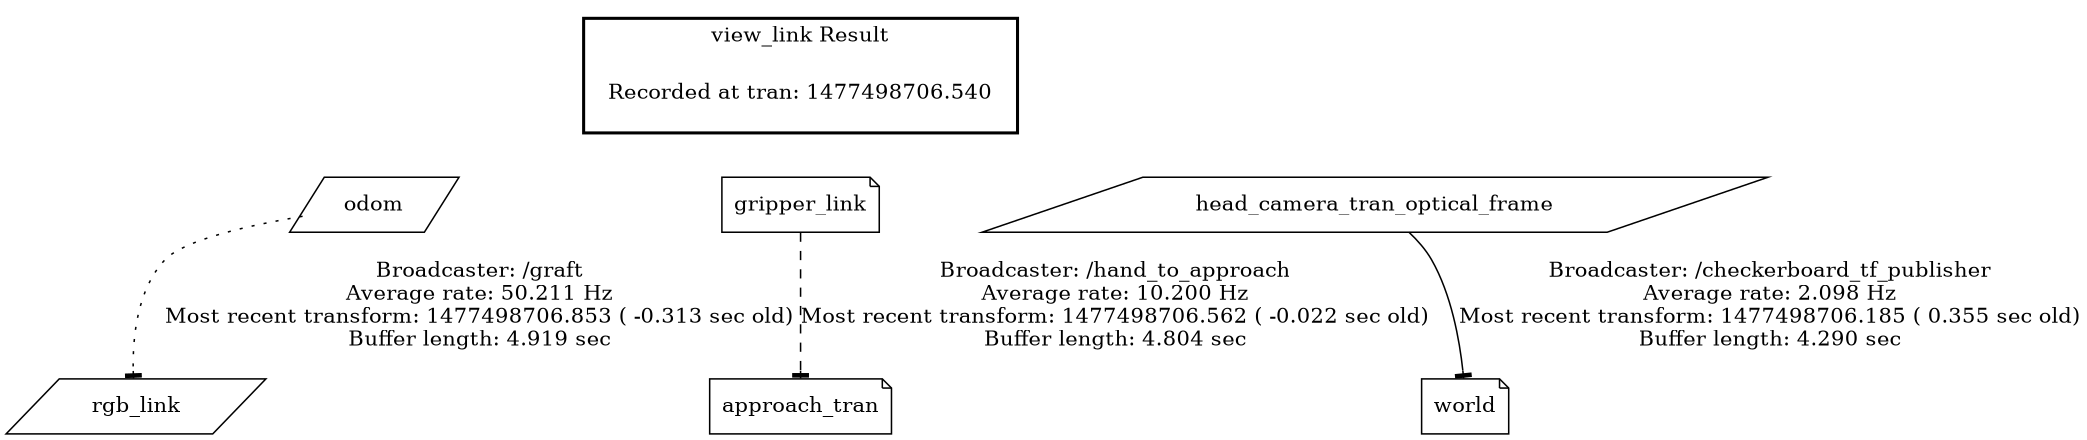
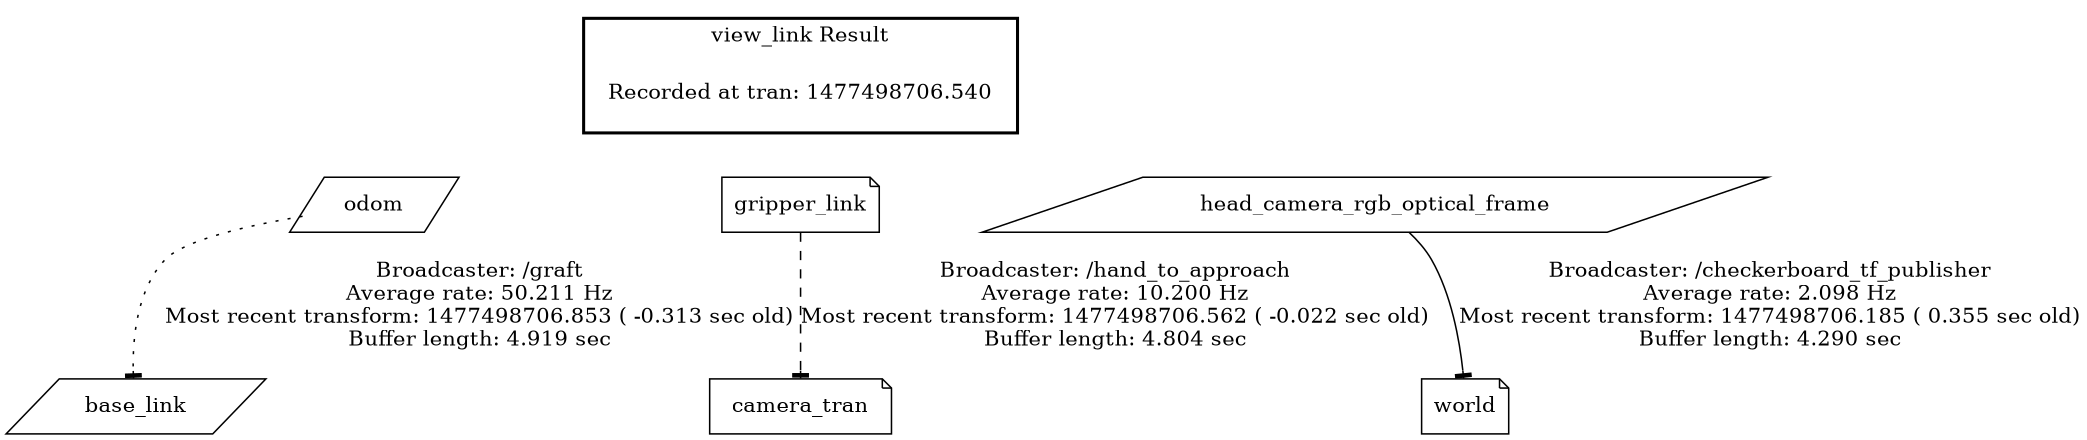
node "head_camera_tran_optical_frame": label "head_camera_tran_optical_frame" -> "head_camera_rgb_optical_frame"
node "rgb_link": label "rgb_link" -> "base_link"
node "approach_tran": label "approach_tran" -> "camera_tran"
